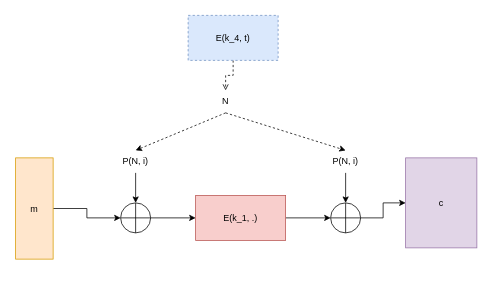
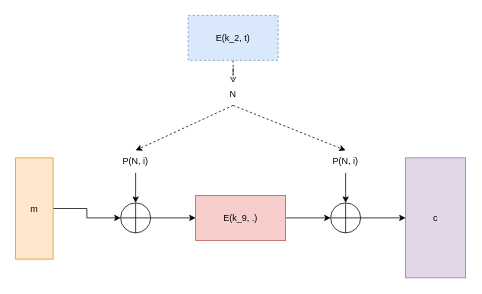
node "E(k_4, t)": label "E(k_4, t)" -> "E(k_2, t)"
node "N": moved (225, 102) -> (233, 94)
node "c": size 71x90 -> 60x120
node "E(k_1, .)": label "E(k_1, .)" -> "E(k_9, .)"
